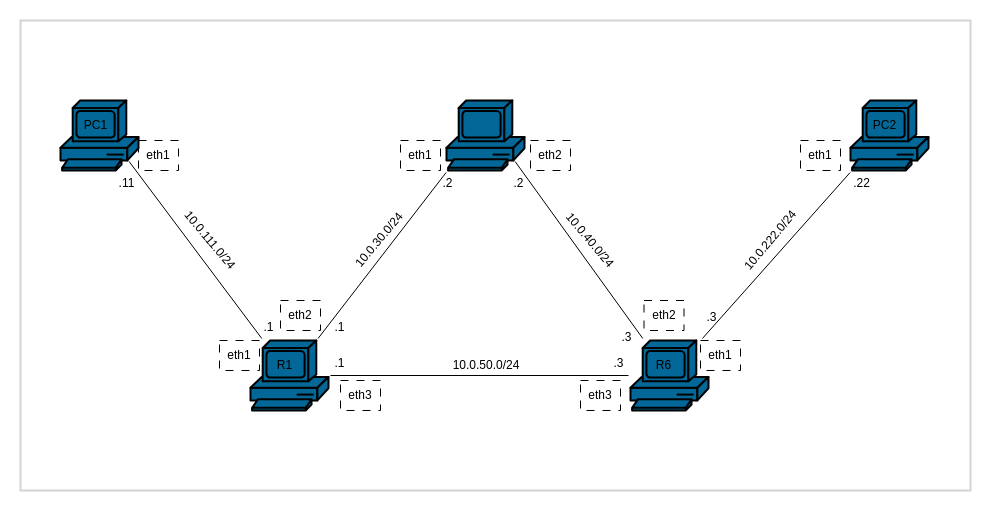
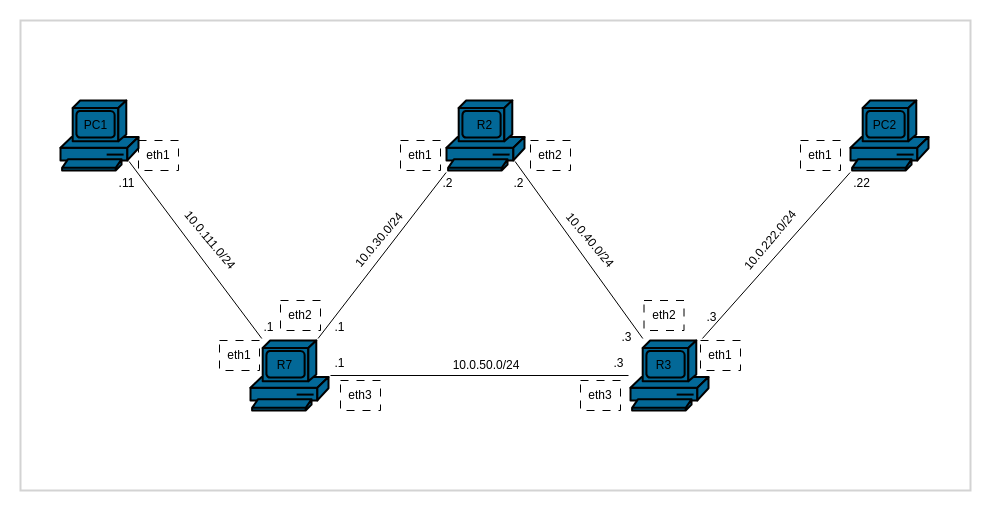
node "R2": added
node "R1": label "R1" -> "R7"
node "R6": label "R6" -> "R3"
